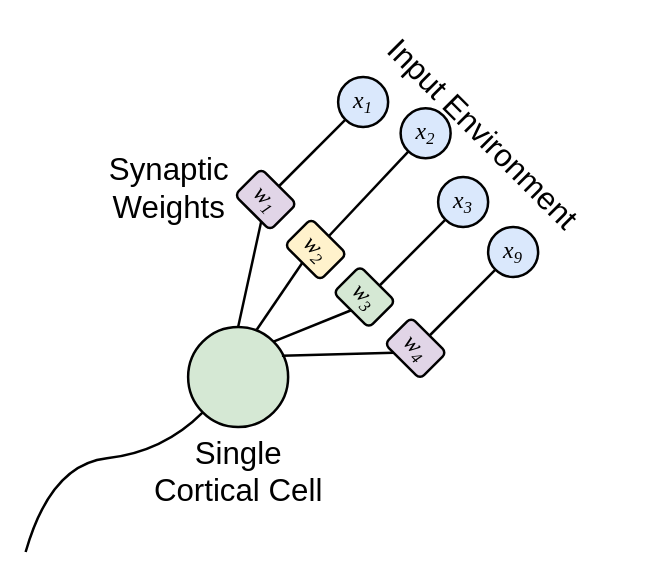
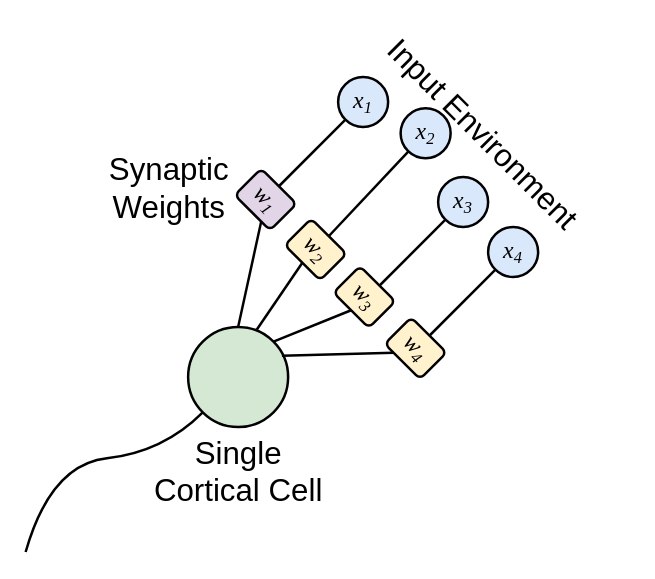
node "x9": label "x9" -> "x4"
node "w3": fillcolor #d5e8d4 -> #fff2cc
node "w4": fillcolor #e1d5e7 -> #fff2cc
